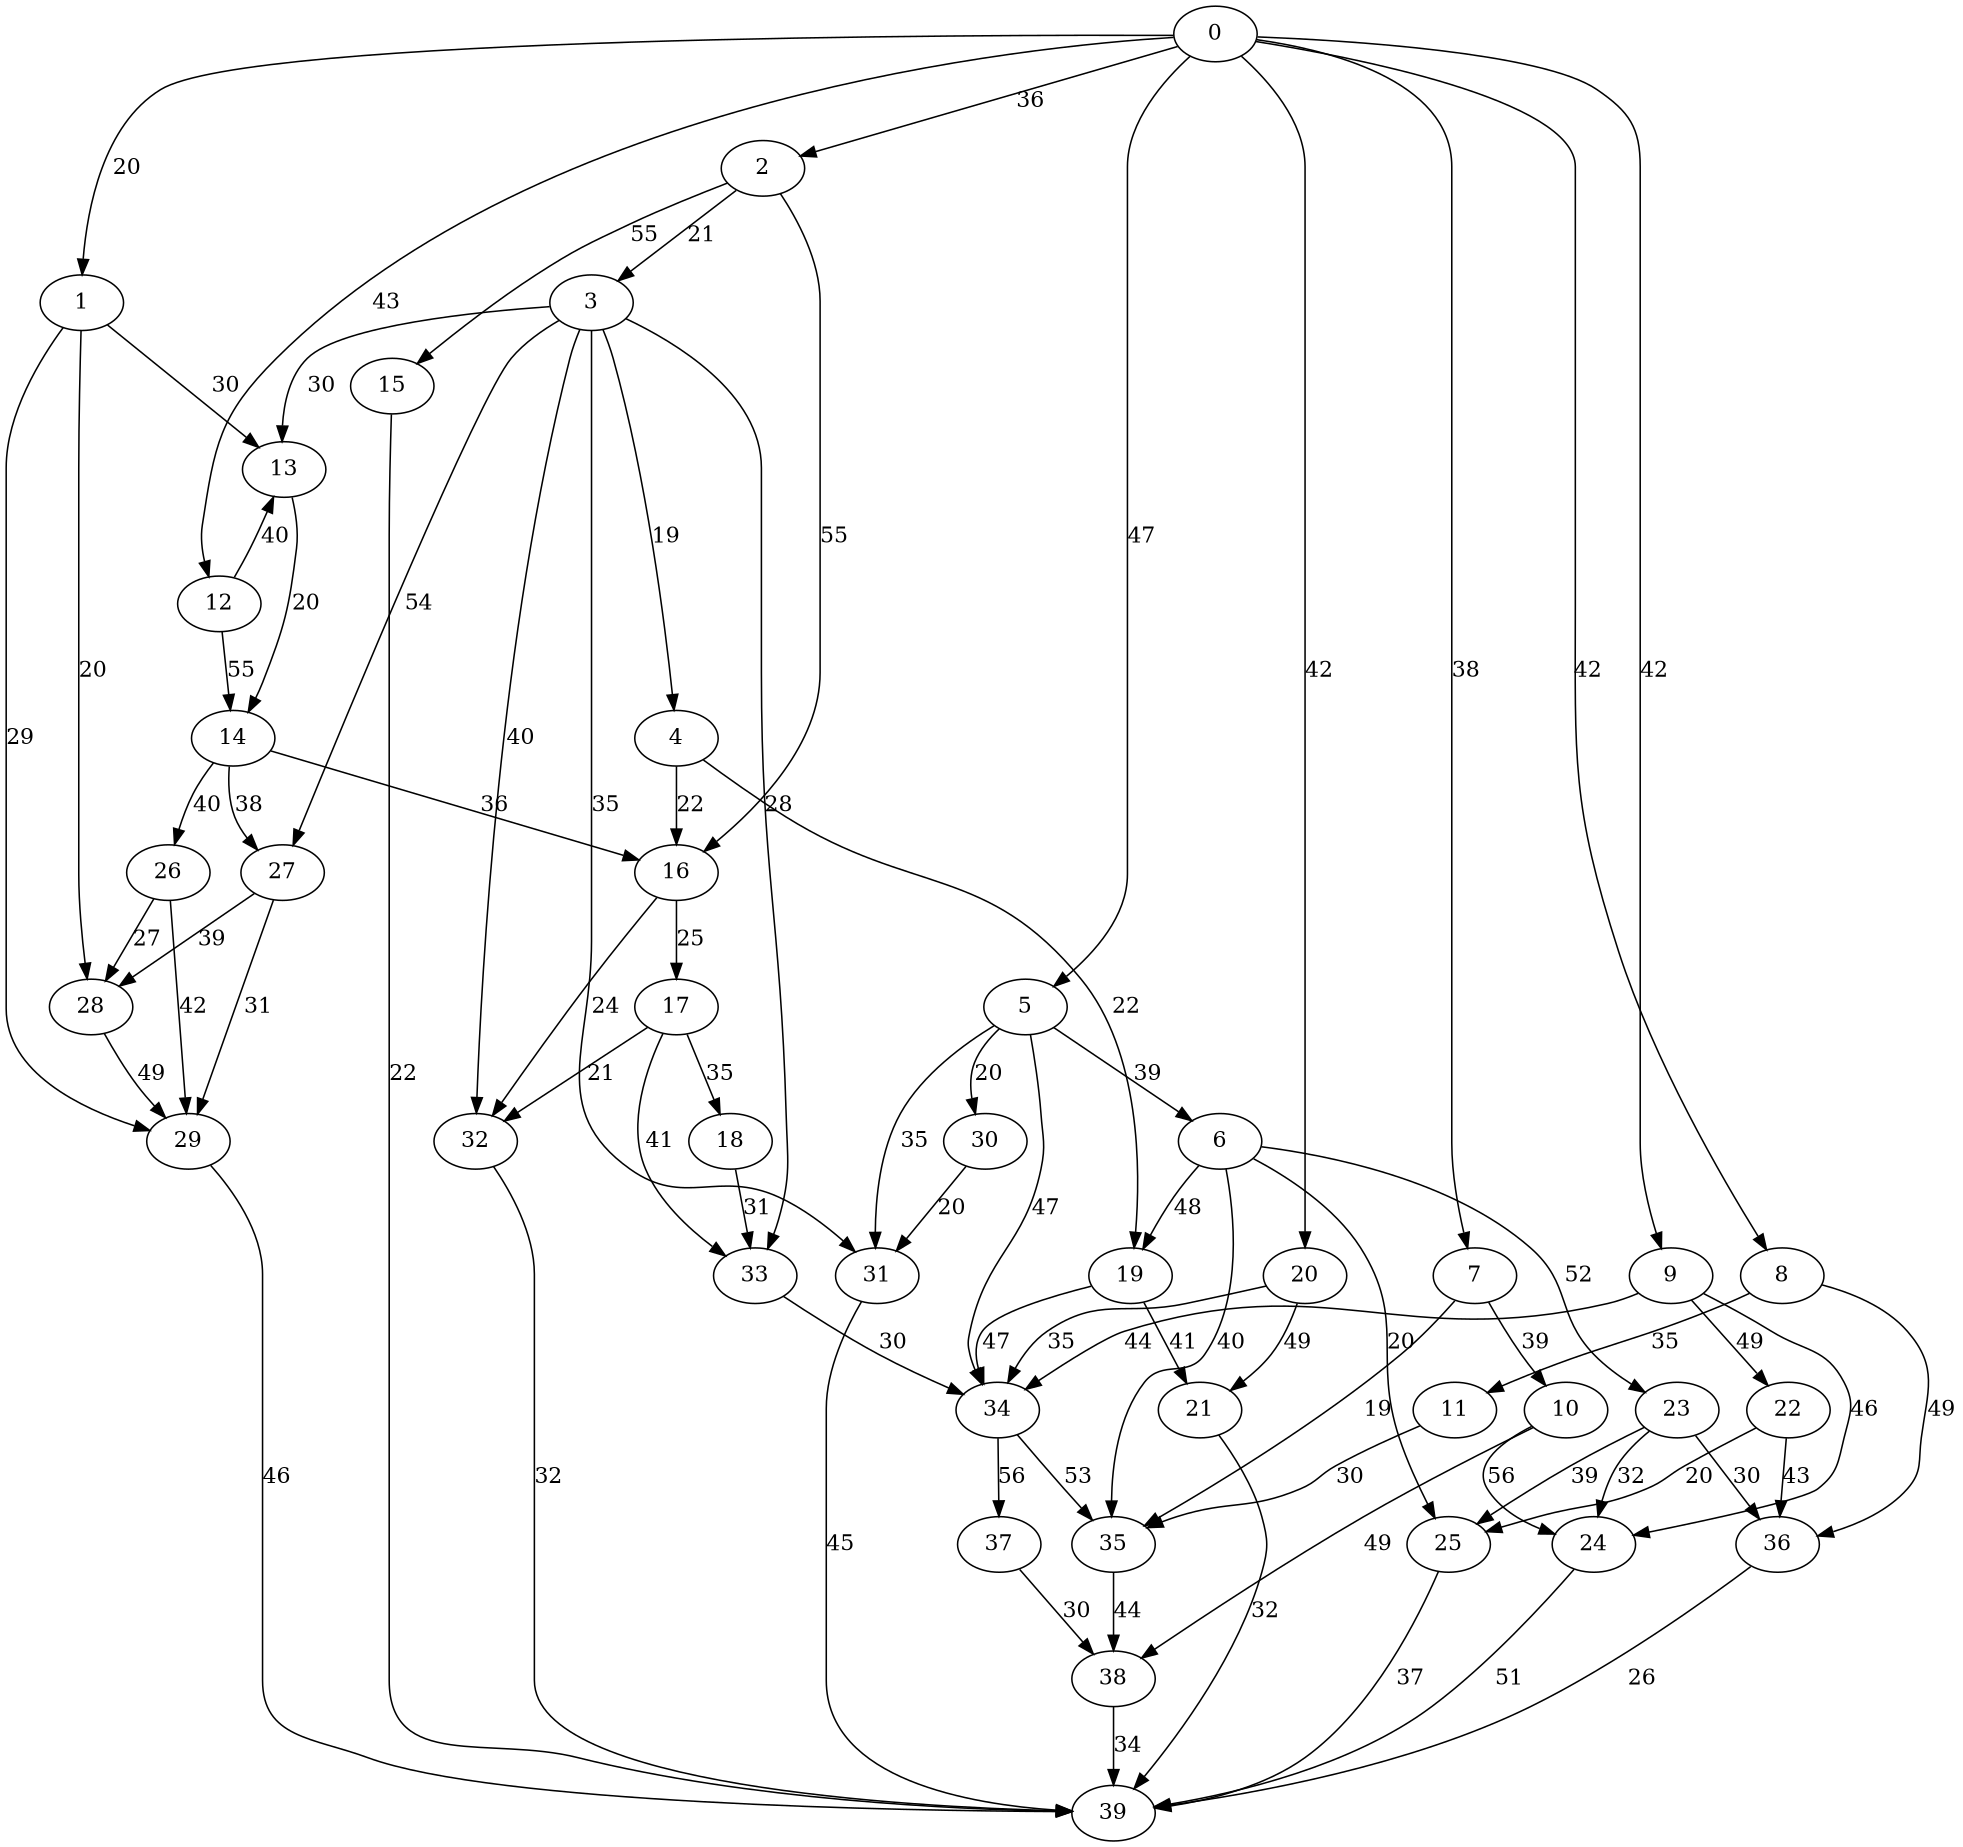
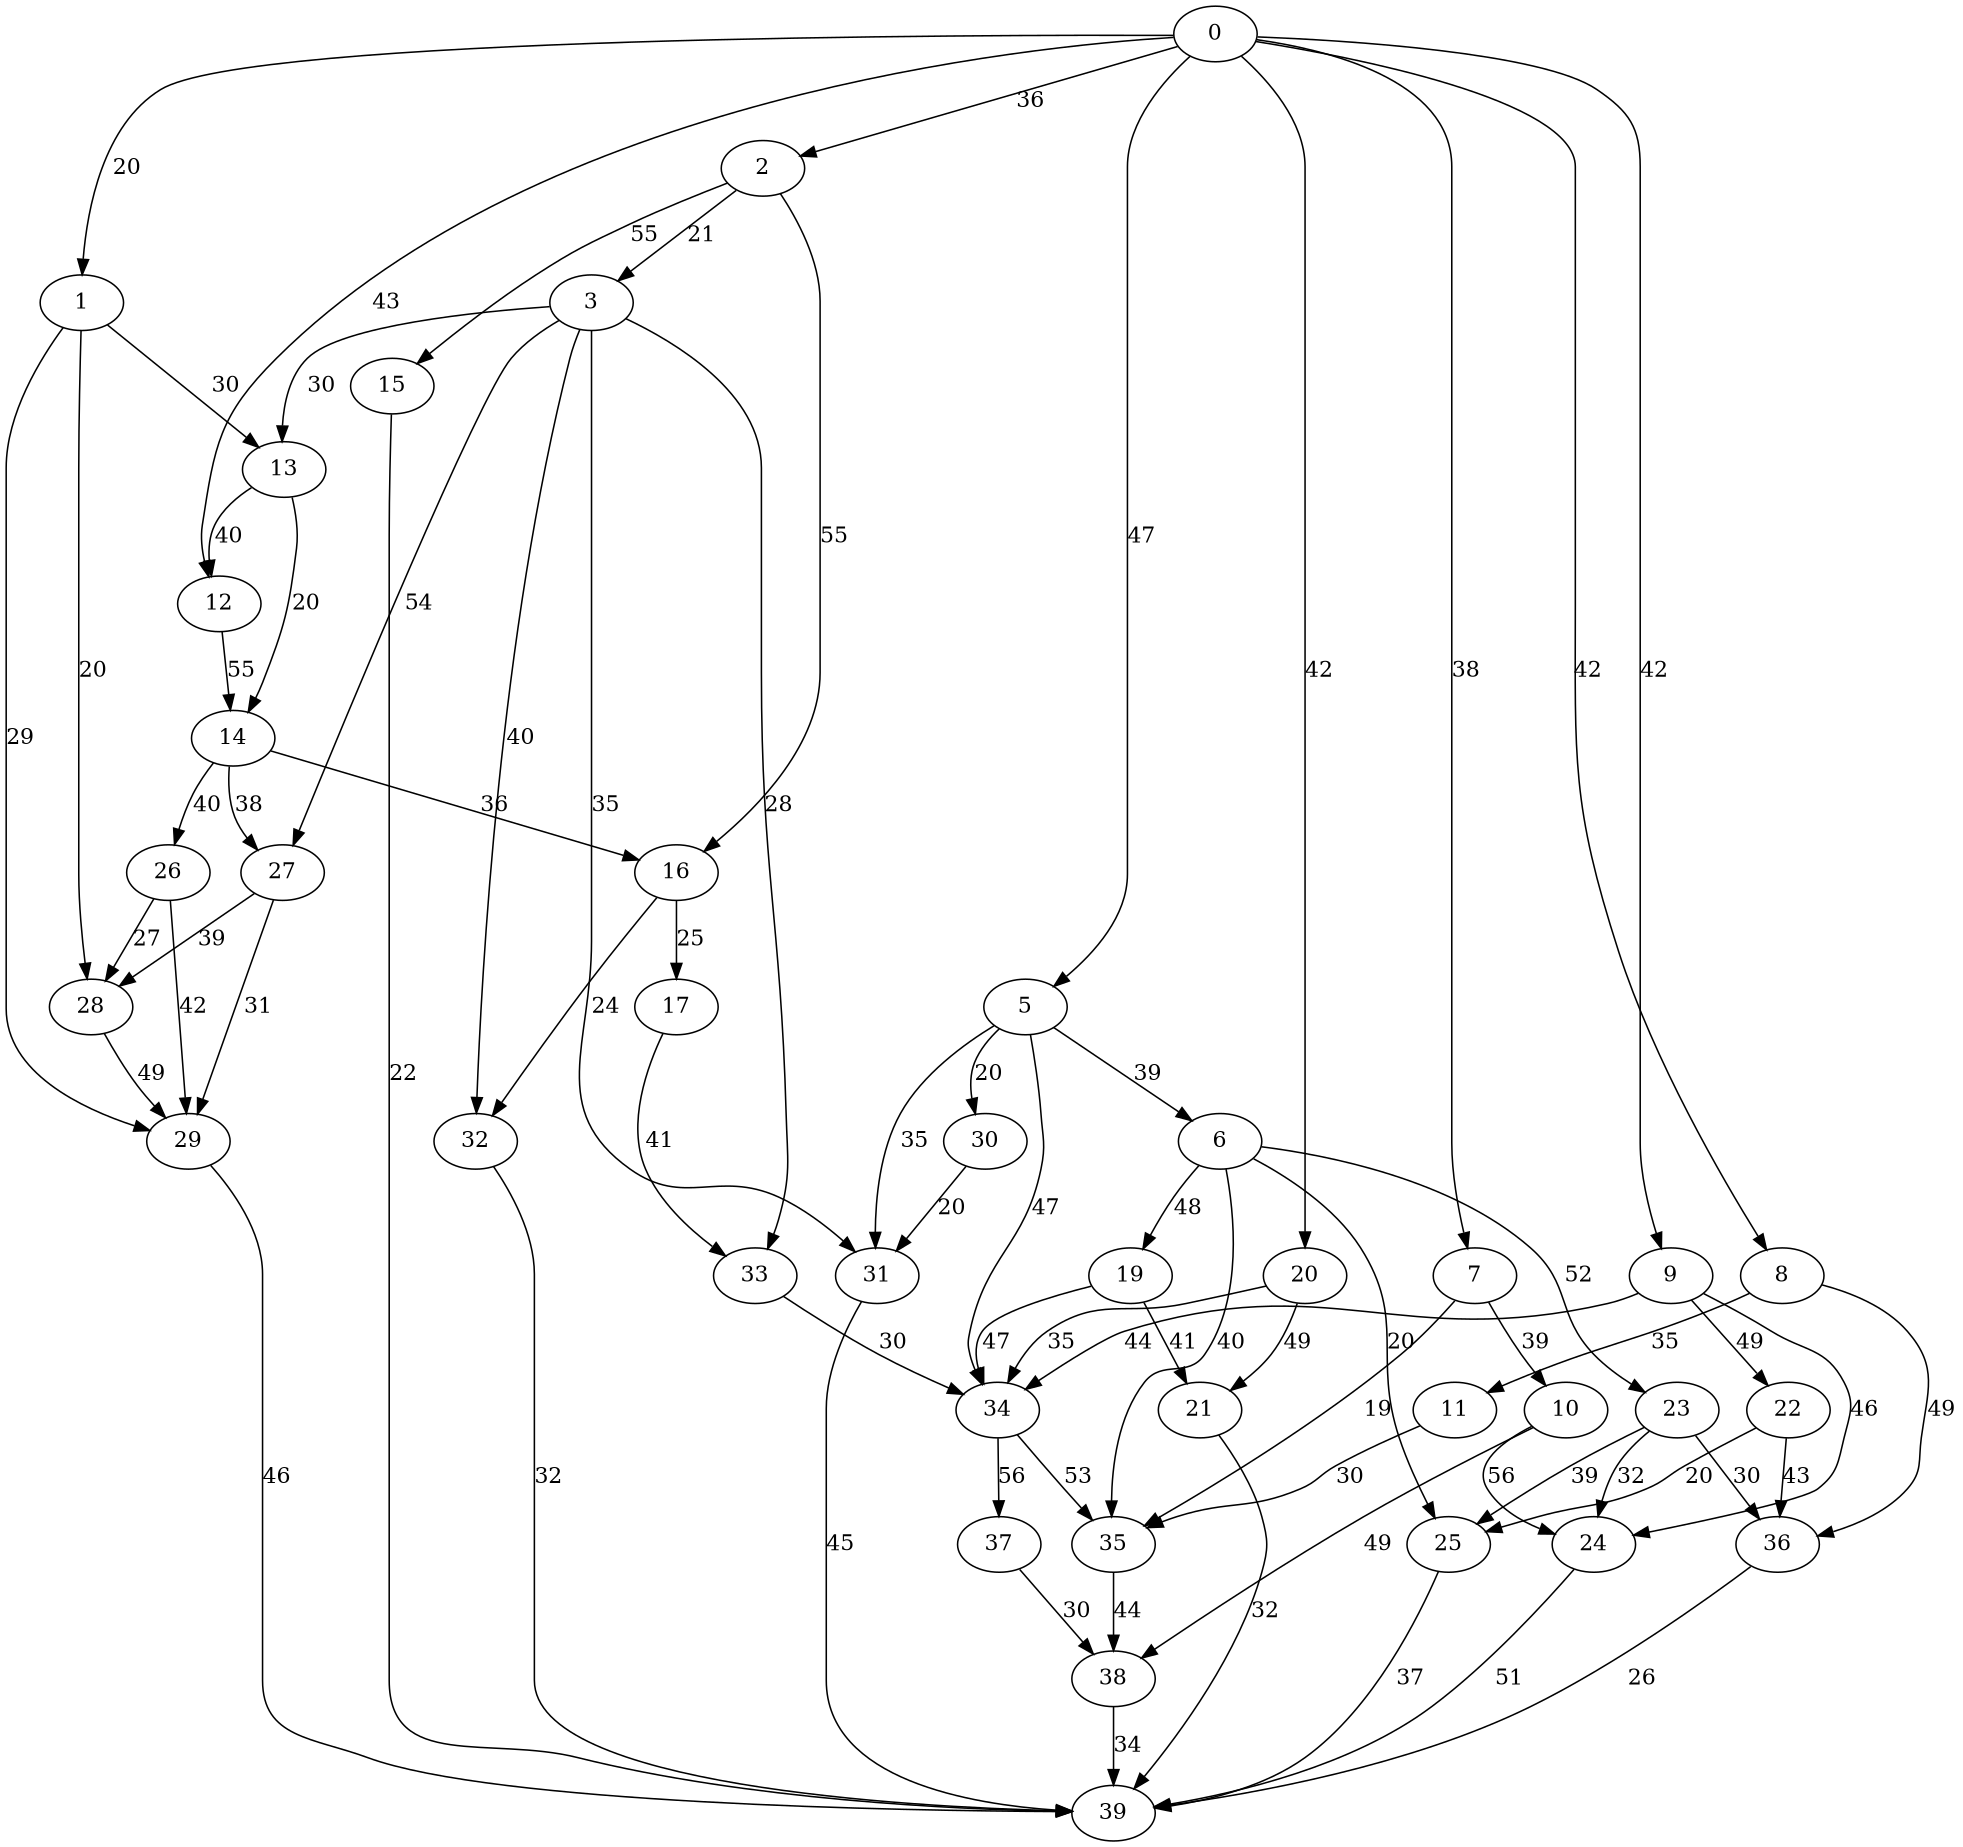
edge "12" -> "13": reversed
node "4": removed
edge "17" -> "32": removed, label "21"
node "18": removed
